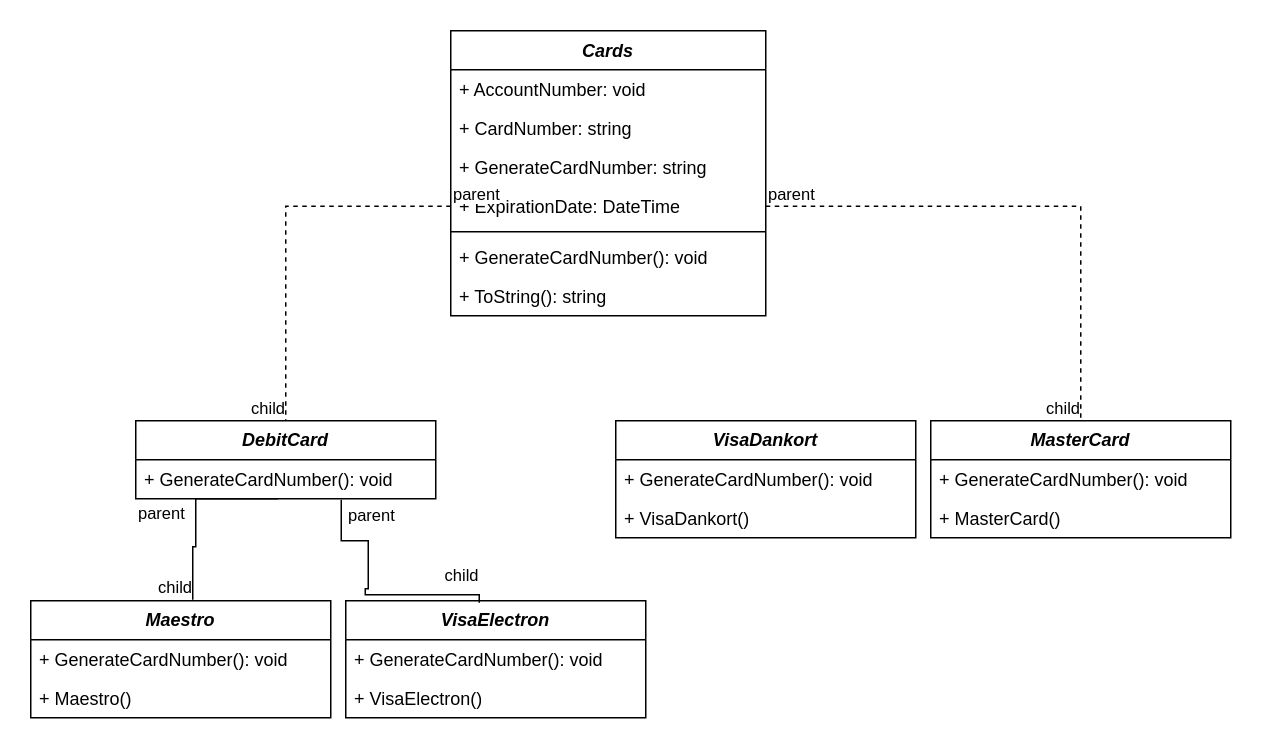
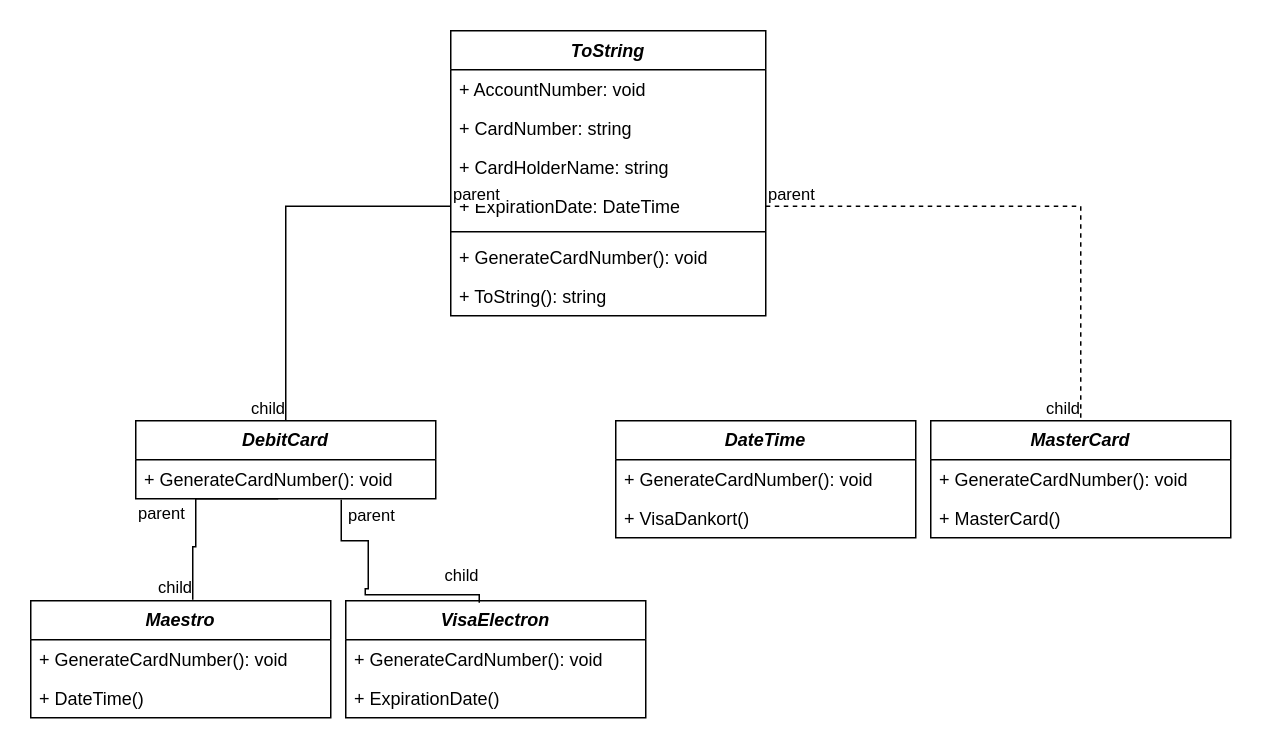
node "Cards": label "Cards" -> "ToString"
node "+ GenerateCardNumber: string": label "+ GenerateCardNumber: string" -> "+ CardHolderName: string"
edge "+ ExpirationDate: DateTime" -- "DebitCard": style dashed -> solid
node "VisaDankort": label "VisaDankort" -> "DateTime"
node "+ Maestro()": label "+ Maestro()" -> "+ DateTime()"
node "+ VisaElectron()": label "+ VisaElectron()" -> "+ ExpirationDate()"
